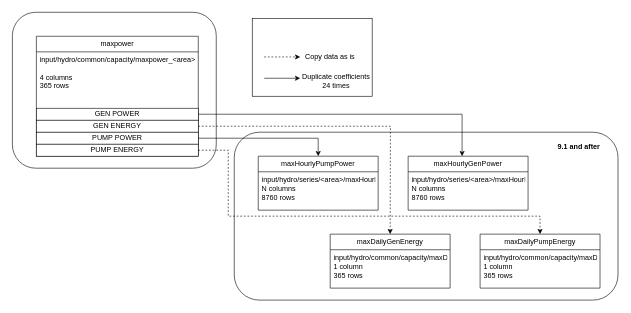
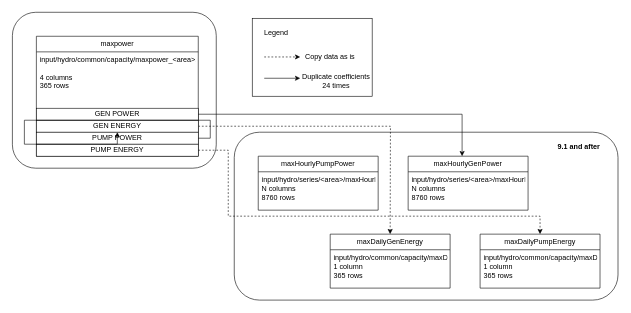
node "Legend": added
edge "PUMP POWER" -> "maxHourlyPumpPower": now "PUMP POWER" -> "GEN ENERGY"
